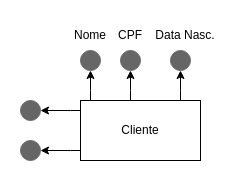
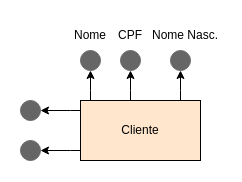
node "Data Nasc.": label "Data Nasc." -> "Nome Nasc."
node "Cliente": fillcolor #ffffff -> #ffe6cc
